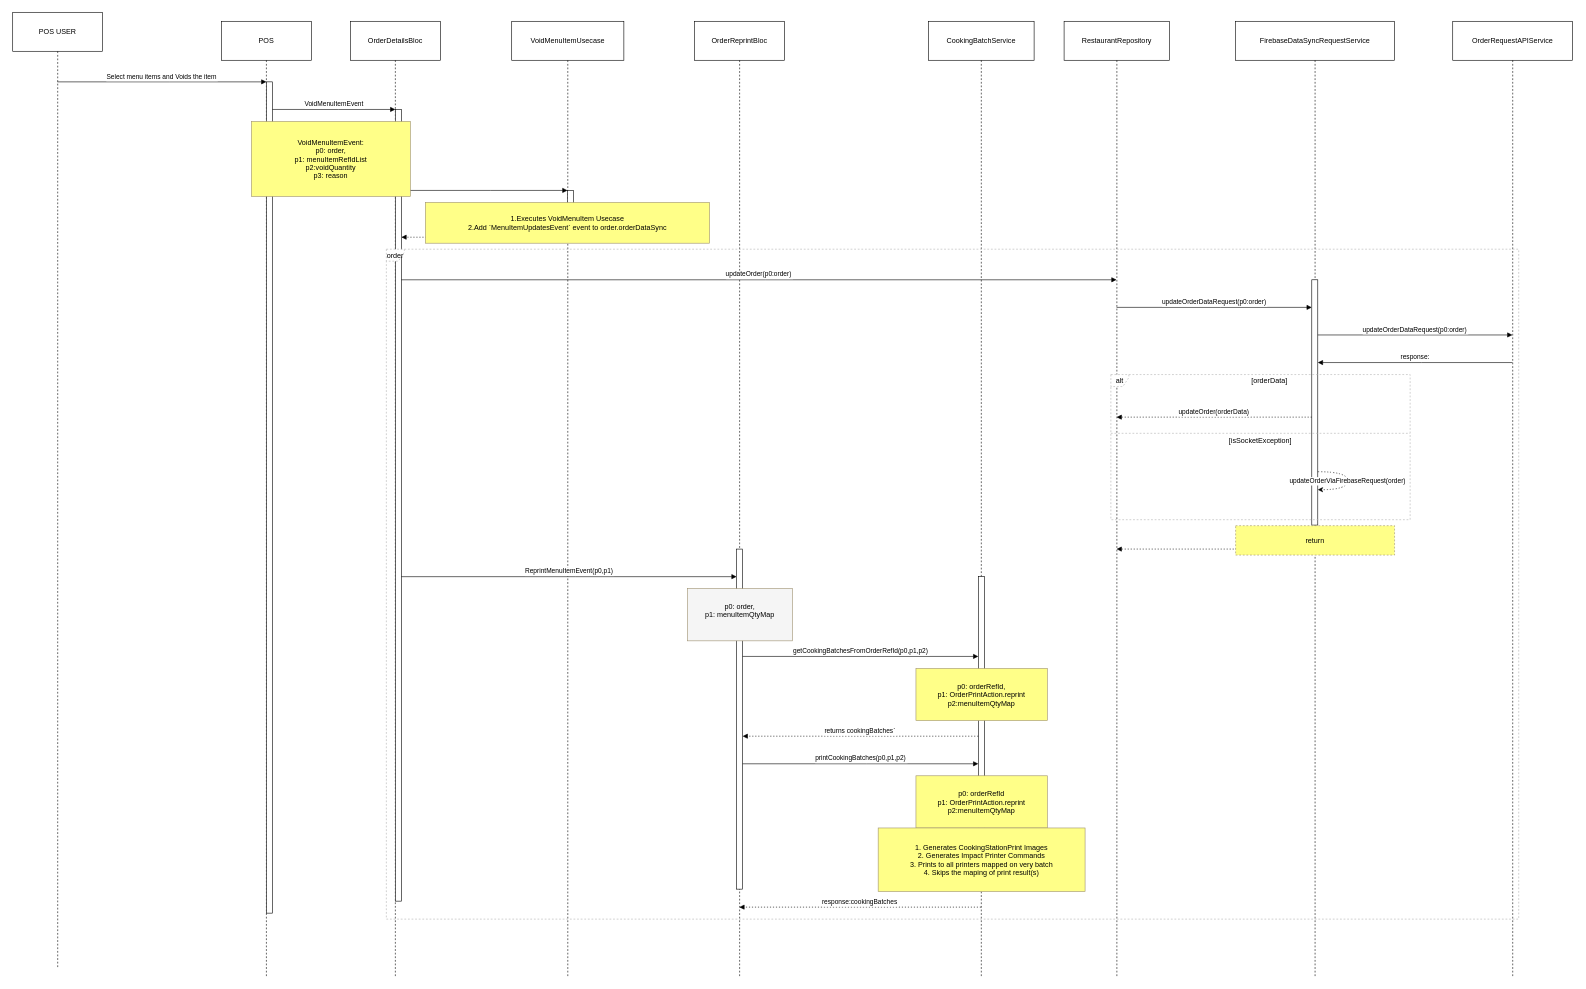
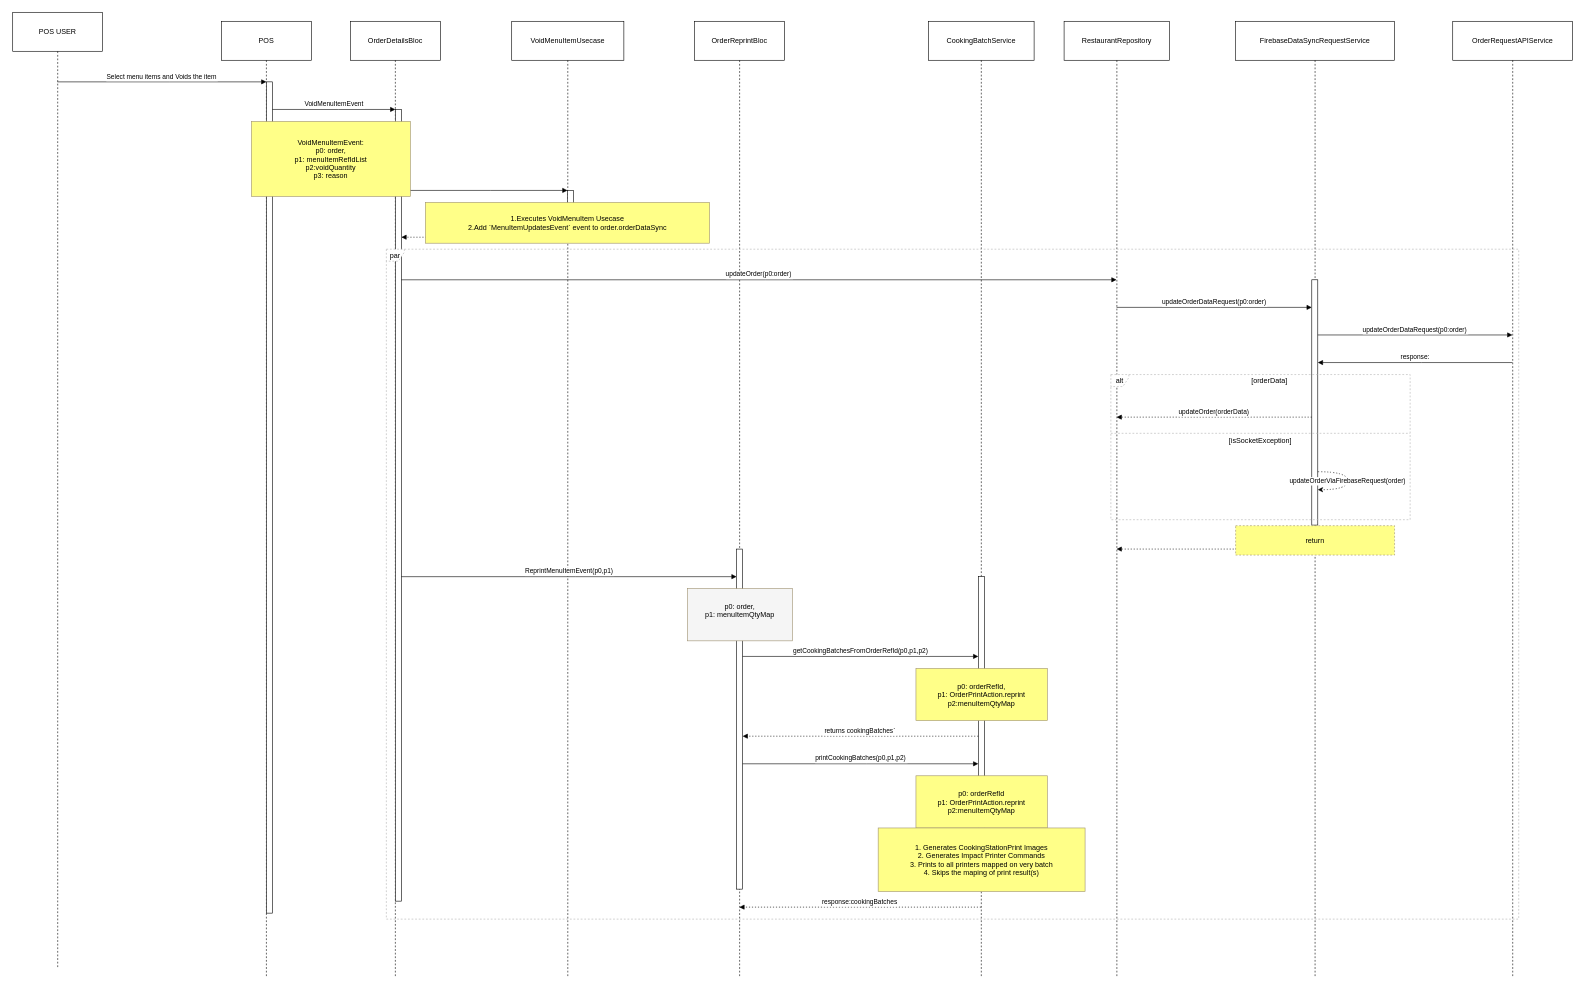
node "order": label "order" -> "par"
